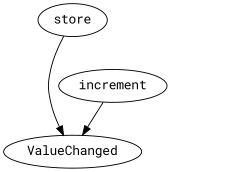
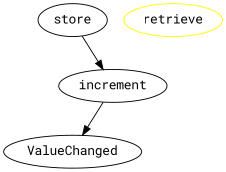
node "retrieve": added
edge "store" -> "ValueChanged": now "store" -> "increment"
